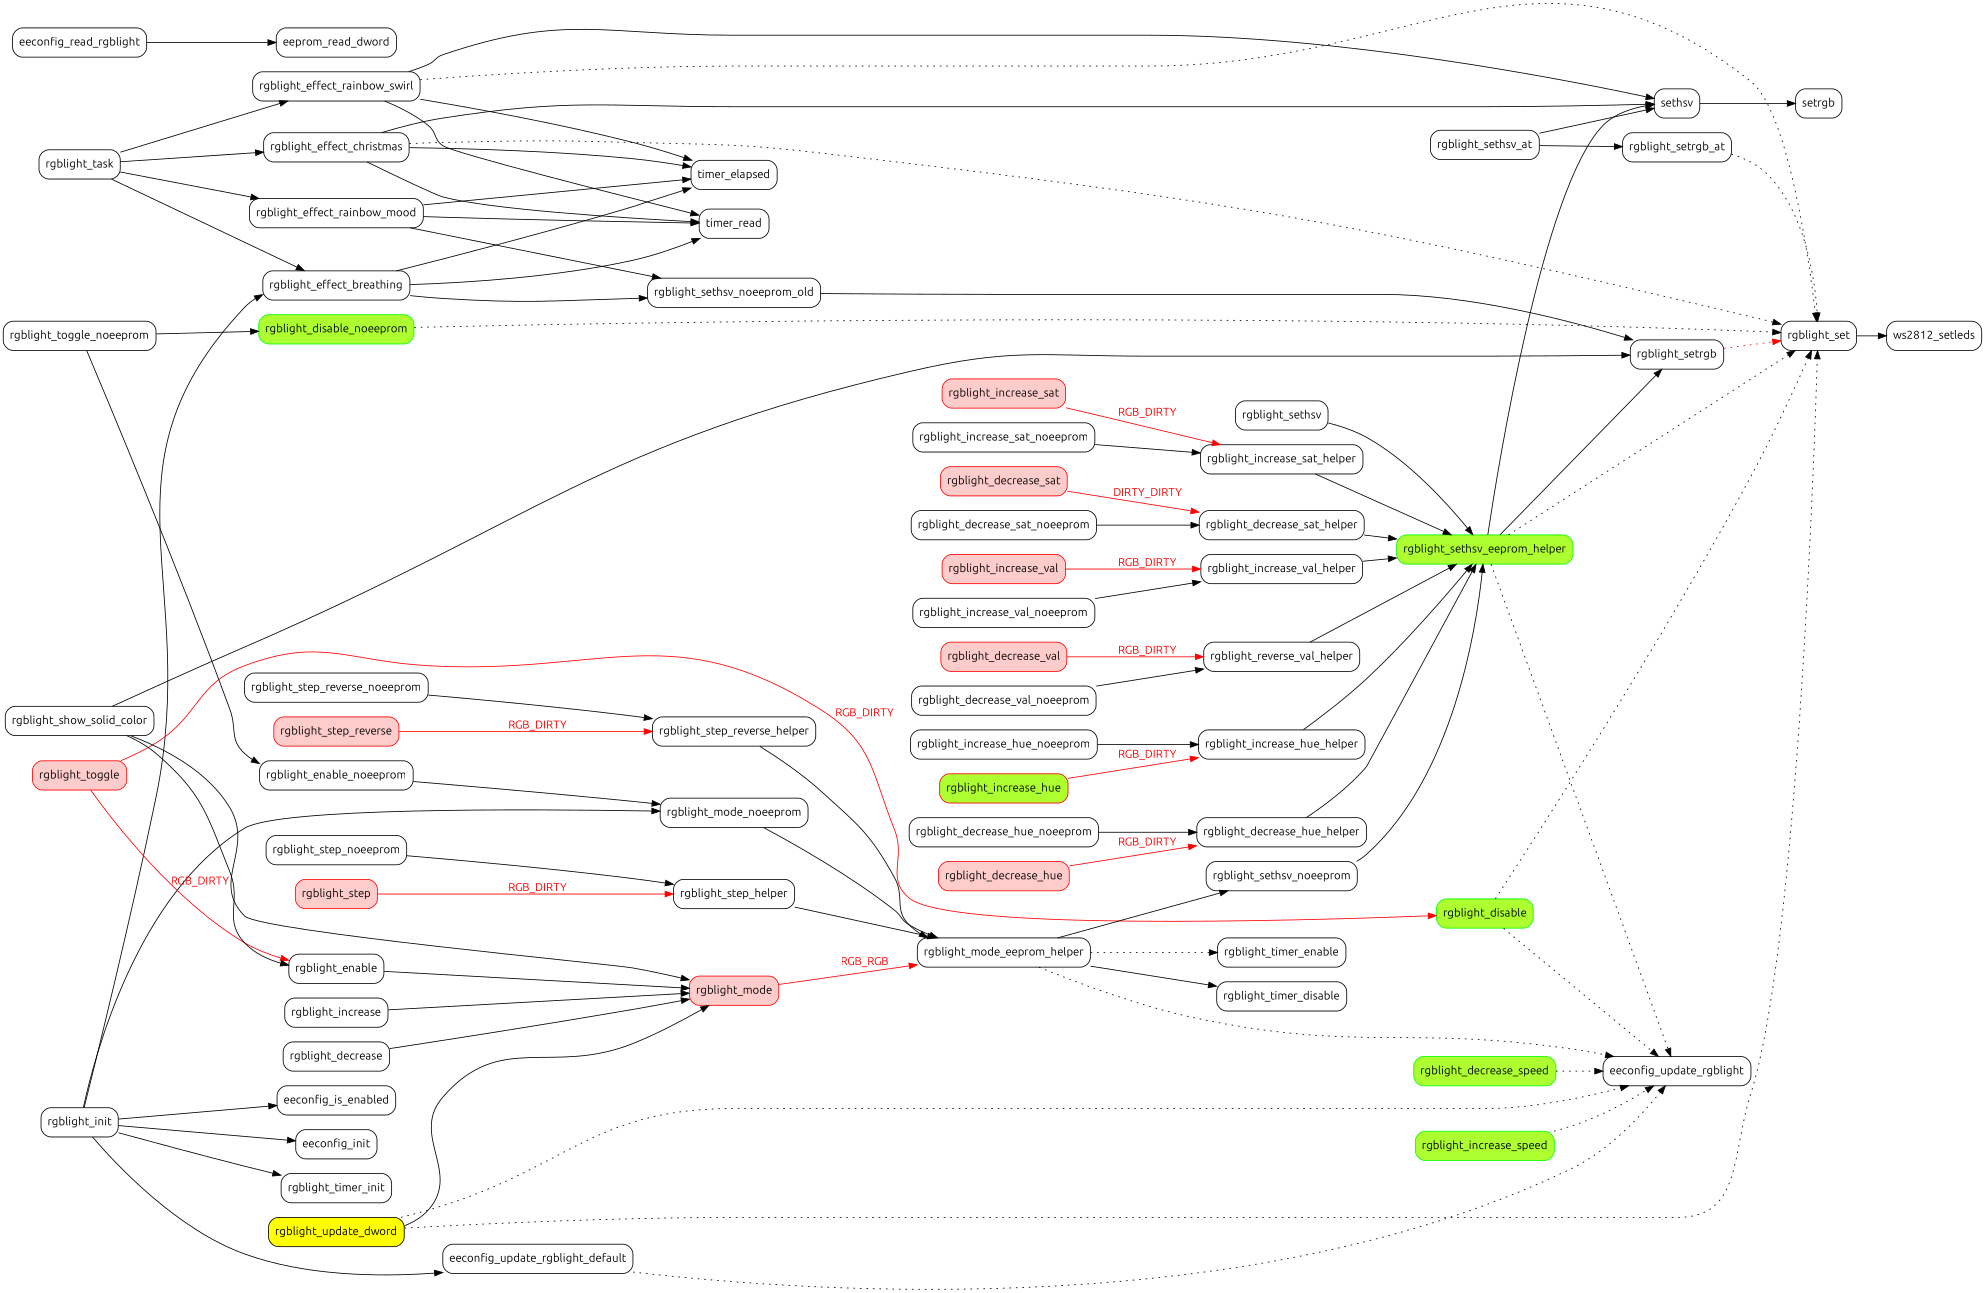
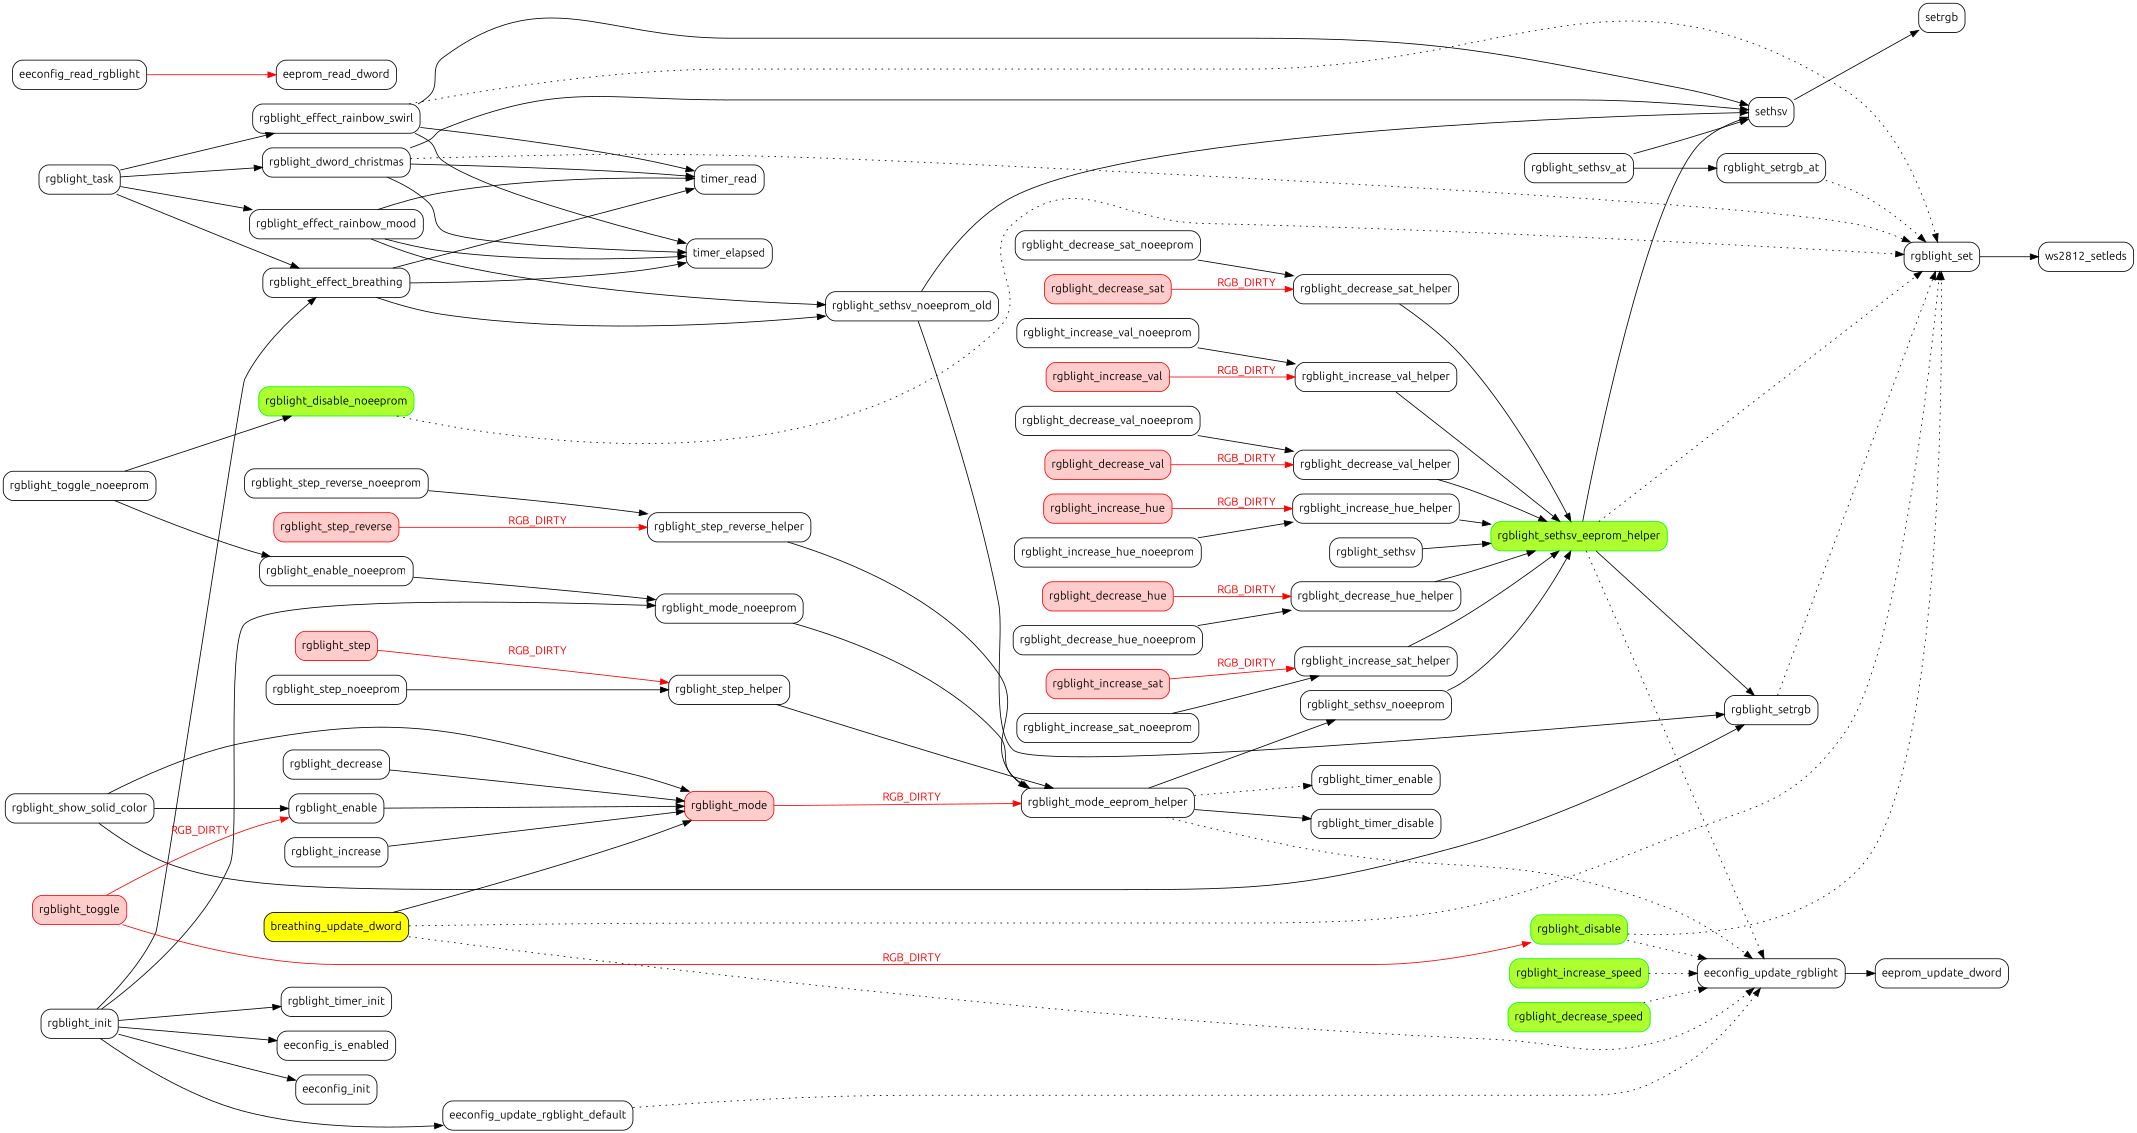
edge "eeconfig_read_rgblight" -> "eeprom_read_dword": color black -> red
edge "rgblight_sethsv_noeeprom_old" -> "sethsv": added
node "rgblight_effect_christmas": label "rgblight_effect_christmas" -> "rgblight_dword_christmas"
edge "rgblight_setrgb" -> "rgblight_set": color red -> black
edge "rgblight_decrease_sat" -> "rgblight_decrease_sat_helper": label "DIRTY_DIRTY" -> "RGB_DIRTY"
node "rgblight_reverse_val_helper": label "rgblight_reverse_val_helper" -> "rgblight_decrease_val_helper"
node "rgblight_increase_hue": fillcolor greenyellow -> #ffcccc
edge "rgblight_mode" -> "rgblight_mode_eeprom_helper": label "RGB_RGB" -> "RGB_DIRTY"
node "eeprom_update_dword": added
node "rgblight_update_dword": label "rgblight_update_dword" -> "breathing_update_dword"
